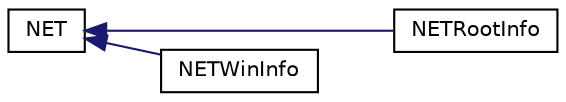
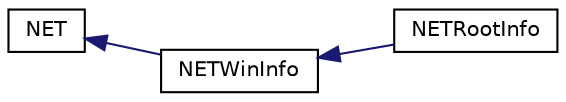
edge "NETRootInfo" -> "NET": now "NETRootInfo" -> "NETWinInfo"
